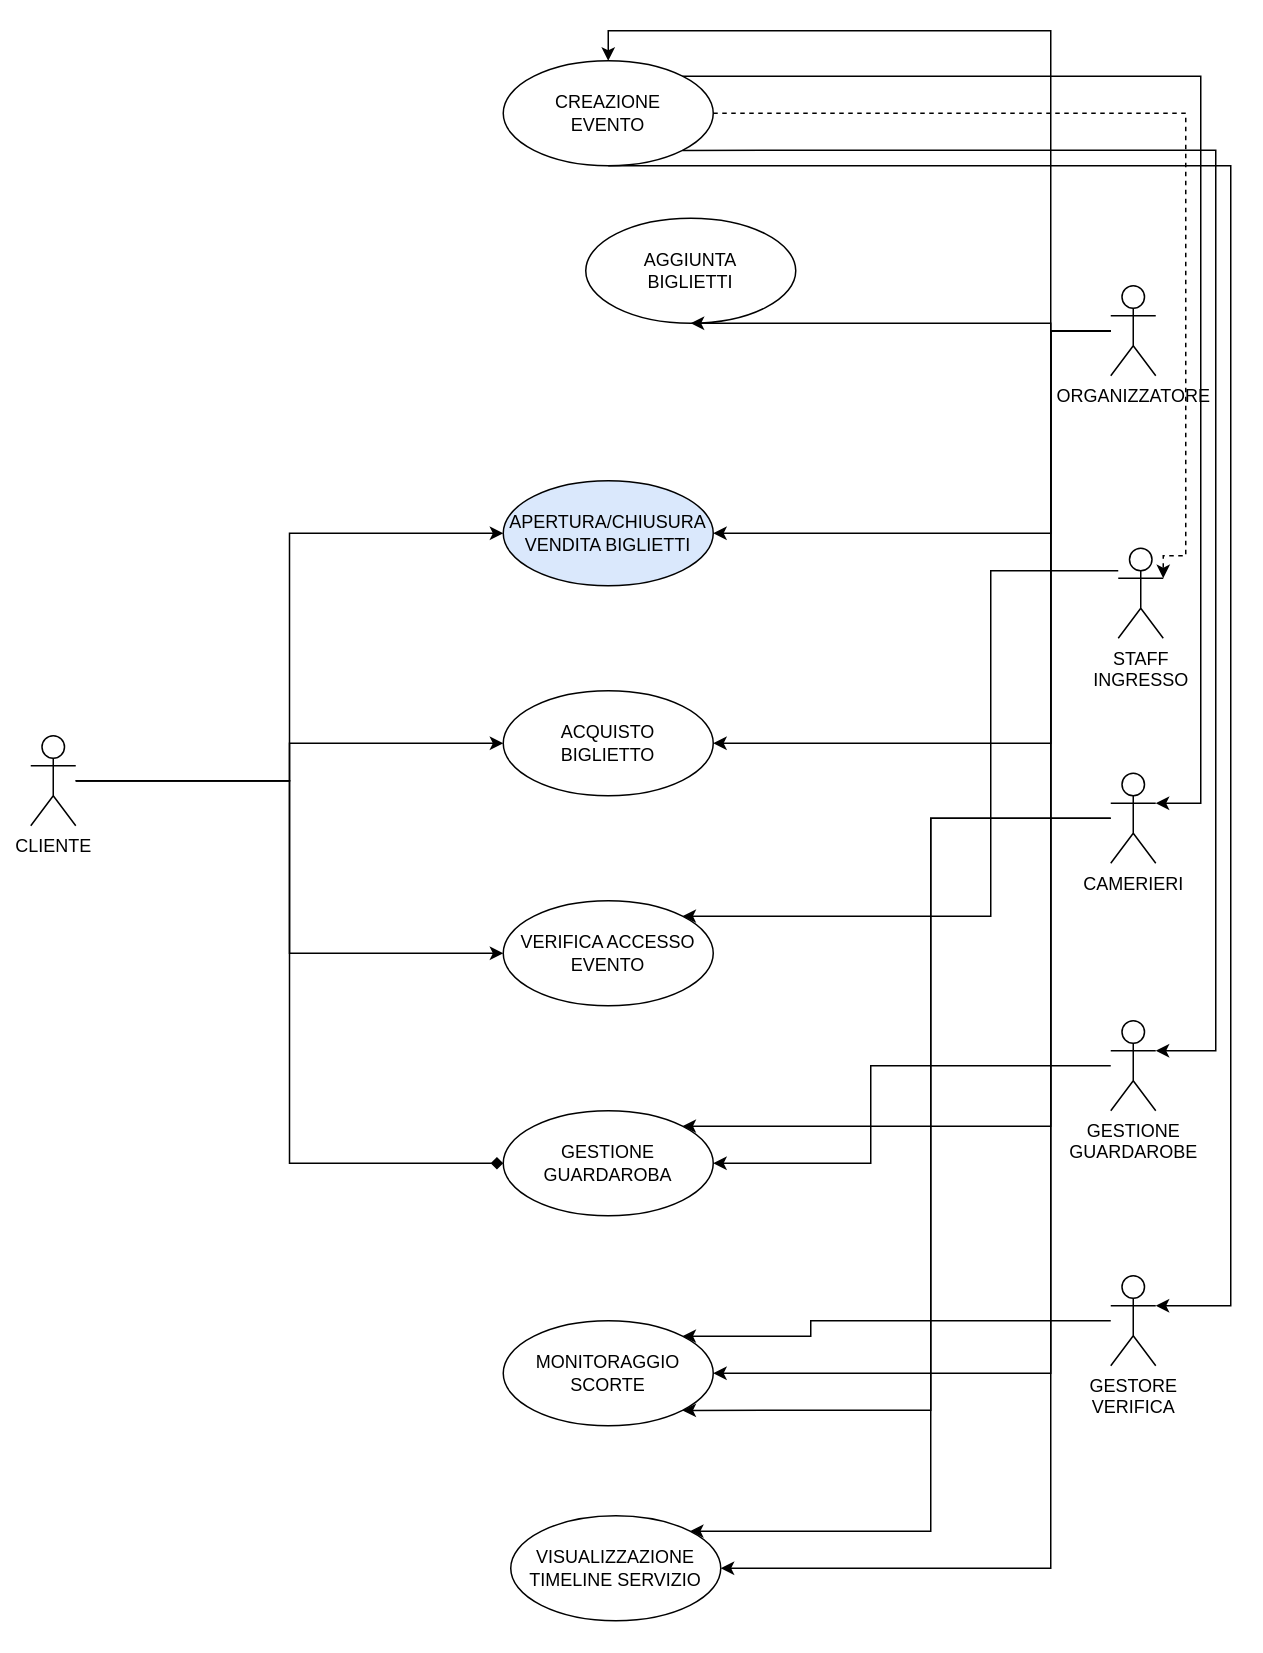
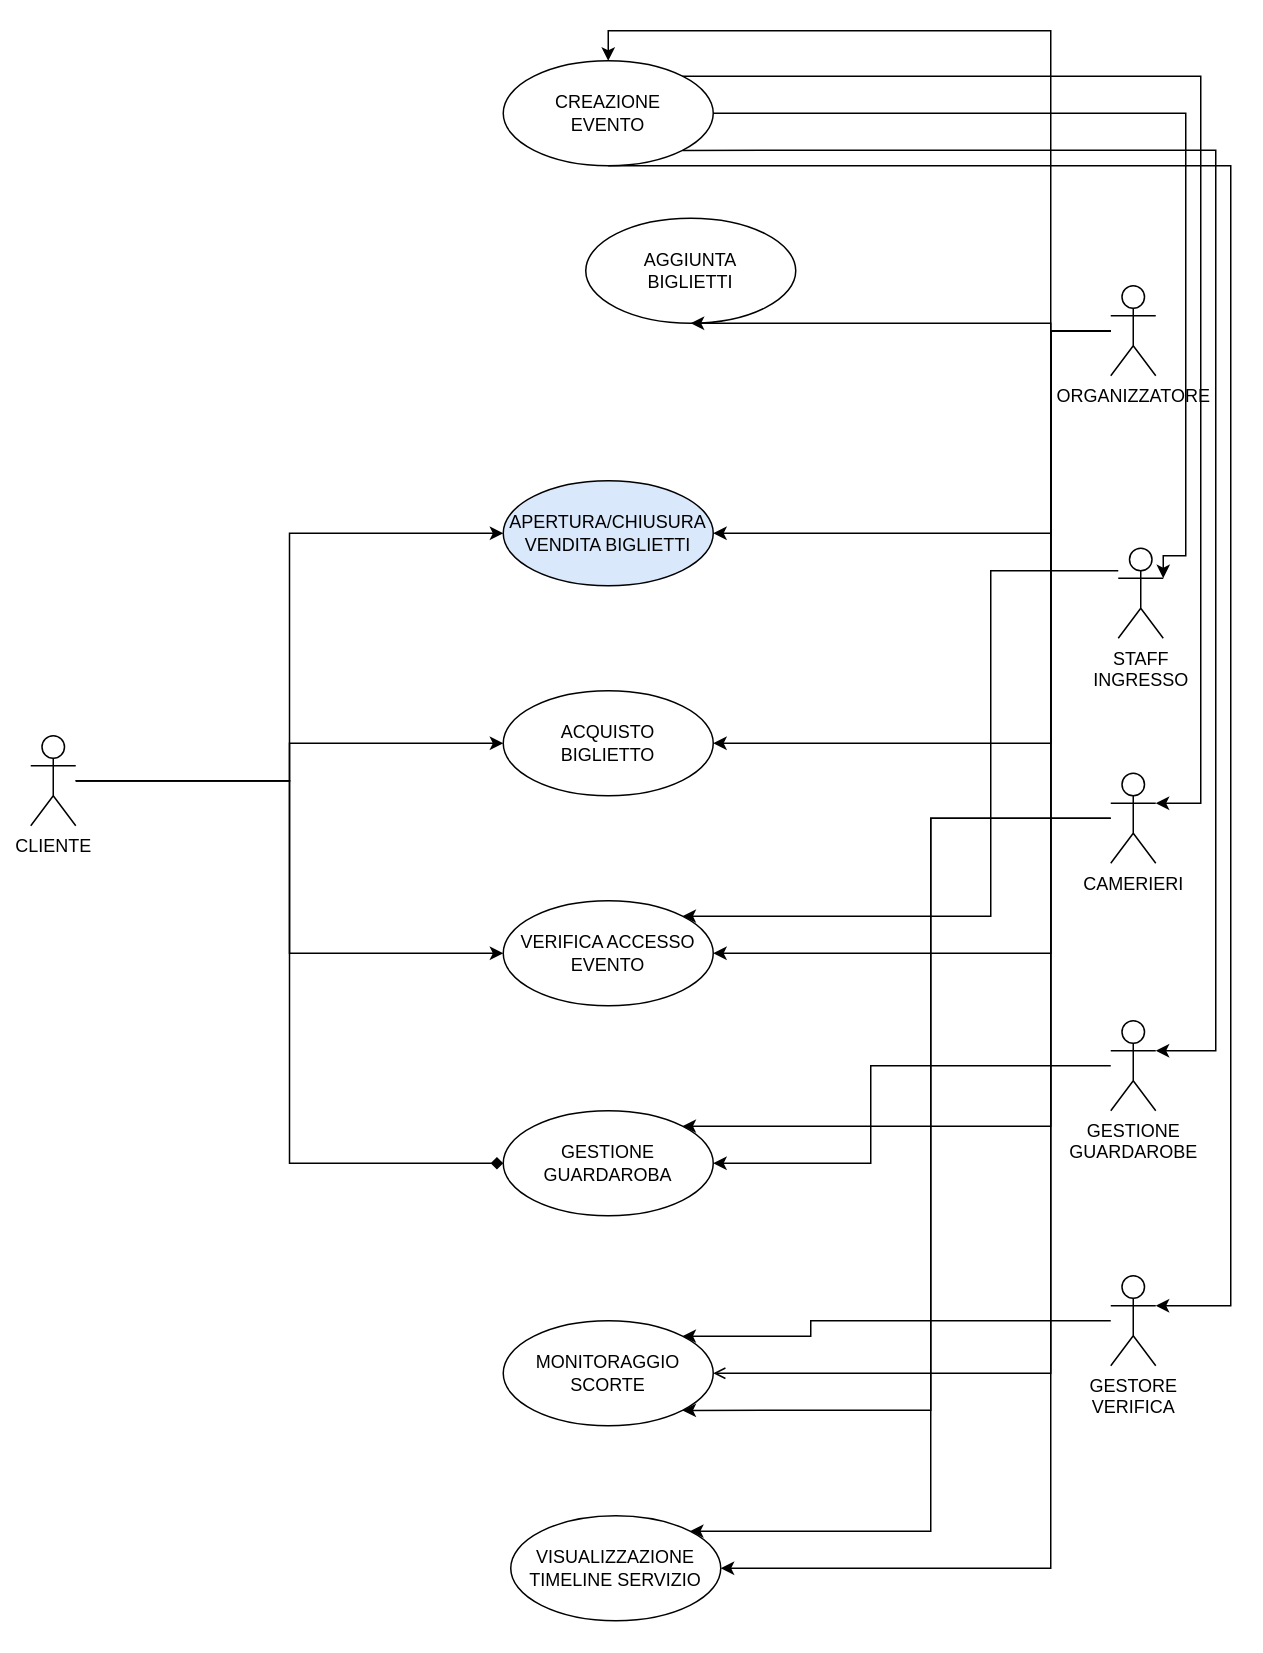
edge "CREAZIONE EVENTO" -> "STAFF INGRESSO": style dashed -> solid
edge "ORGANIZZATORE" -> "VERIFICA ACCESSO EVENTO": added
edge "ORGANIZZATORE" -> "MONITORAGGIO SCORTE": arrowhead classic -> open
